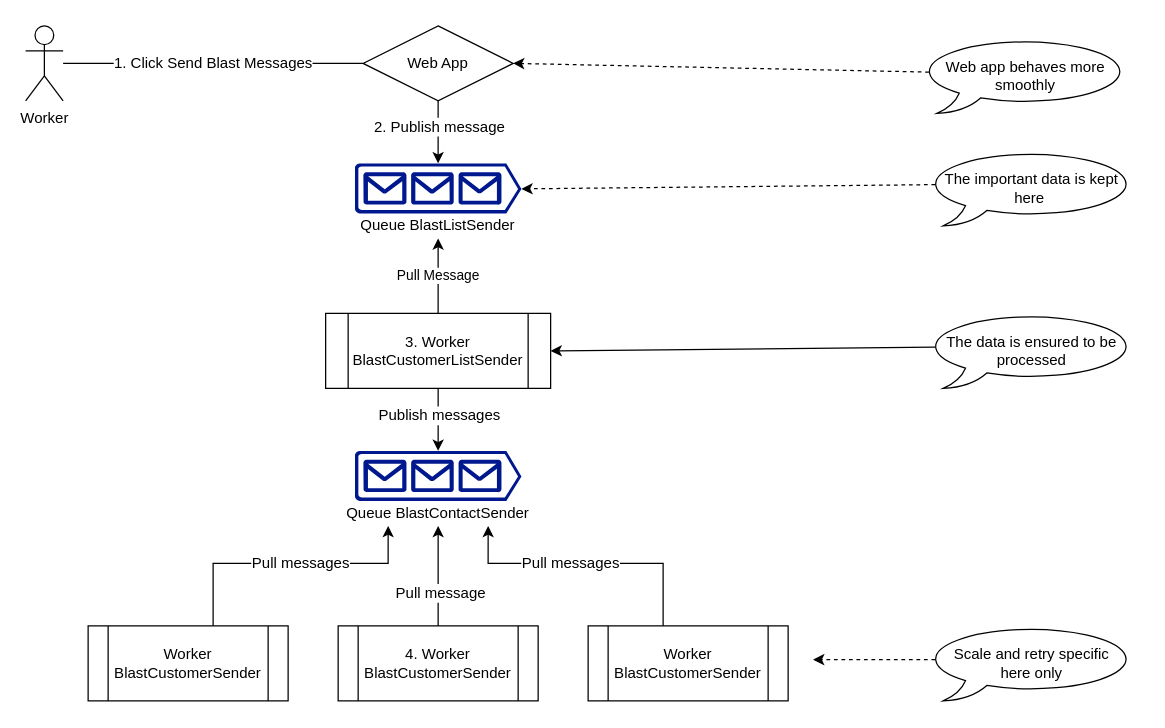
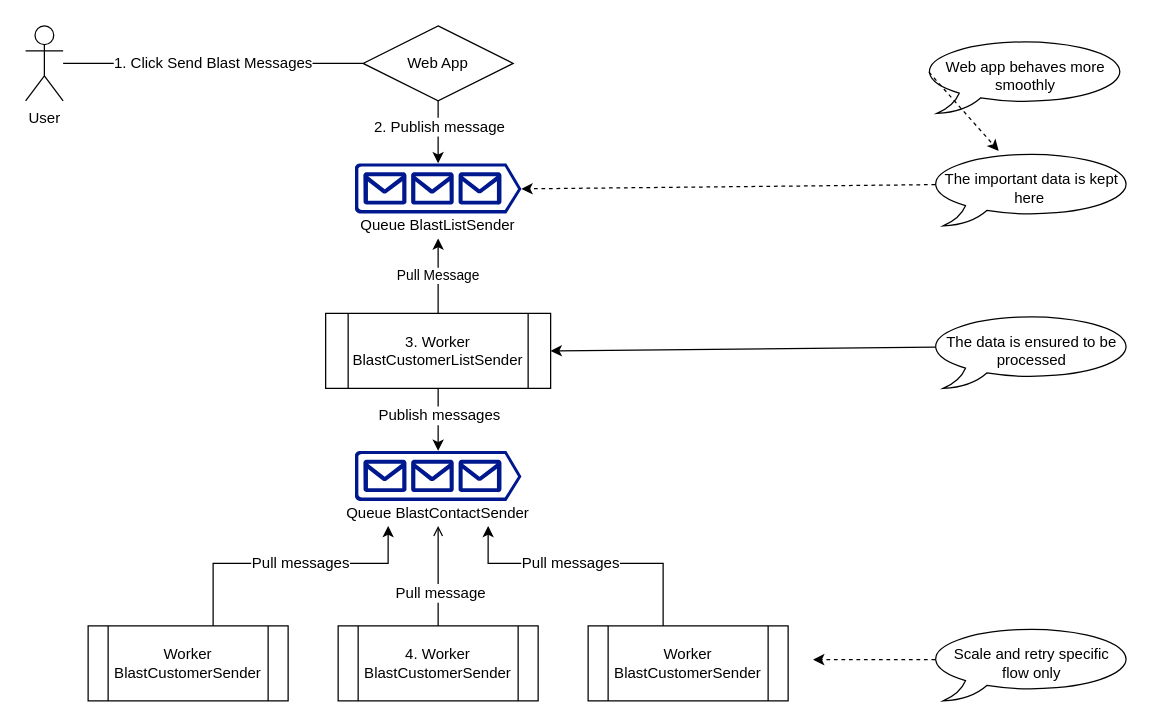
edge "Web app behaves more smoothly" -> "Web App": now "Web app behaves more smoothly" -> "The important data is kept here"
node "Worker": label "Worker" -> "User"
edge "4. Worker BlastCustomerSender" -> "Queue BlastContactSender": arrowhead classic -> open
node "Scale and retry specific here only": label "Scale and retry specific here only" -> "Scale and retry specific flow only"
